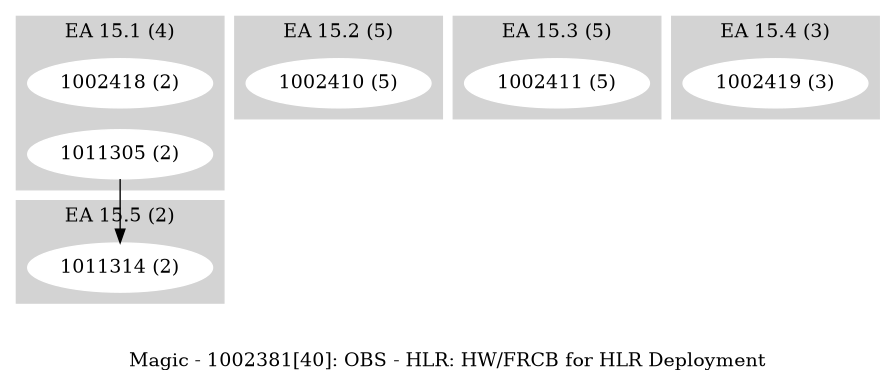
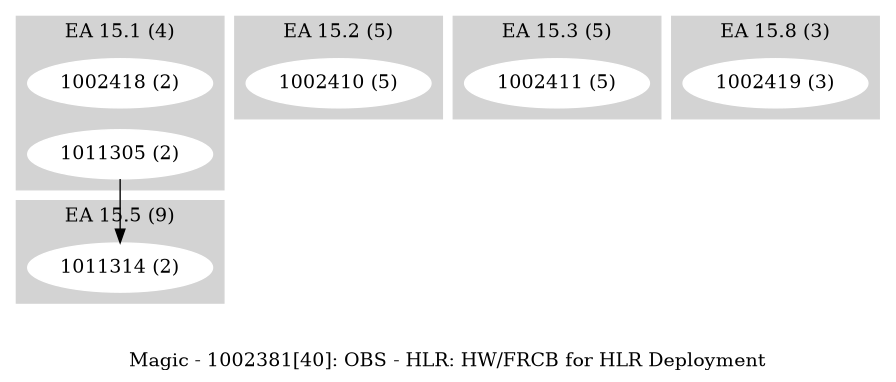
cluster "EA 15.4 (3)": label "EA 15.4 (3)" -> "EA 15.8 (3)"
cluster "EA 15.5 (2)": label "EA 15.5 (2)" -> "EA 15.5 (9)"
